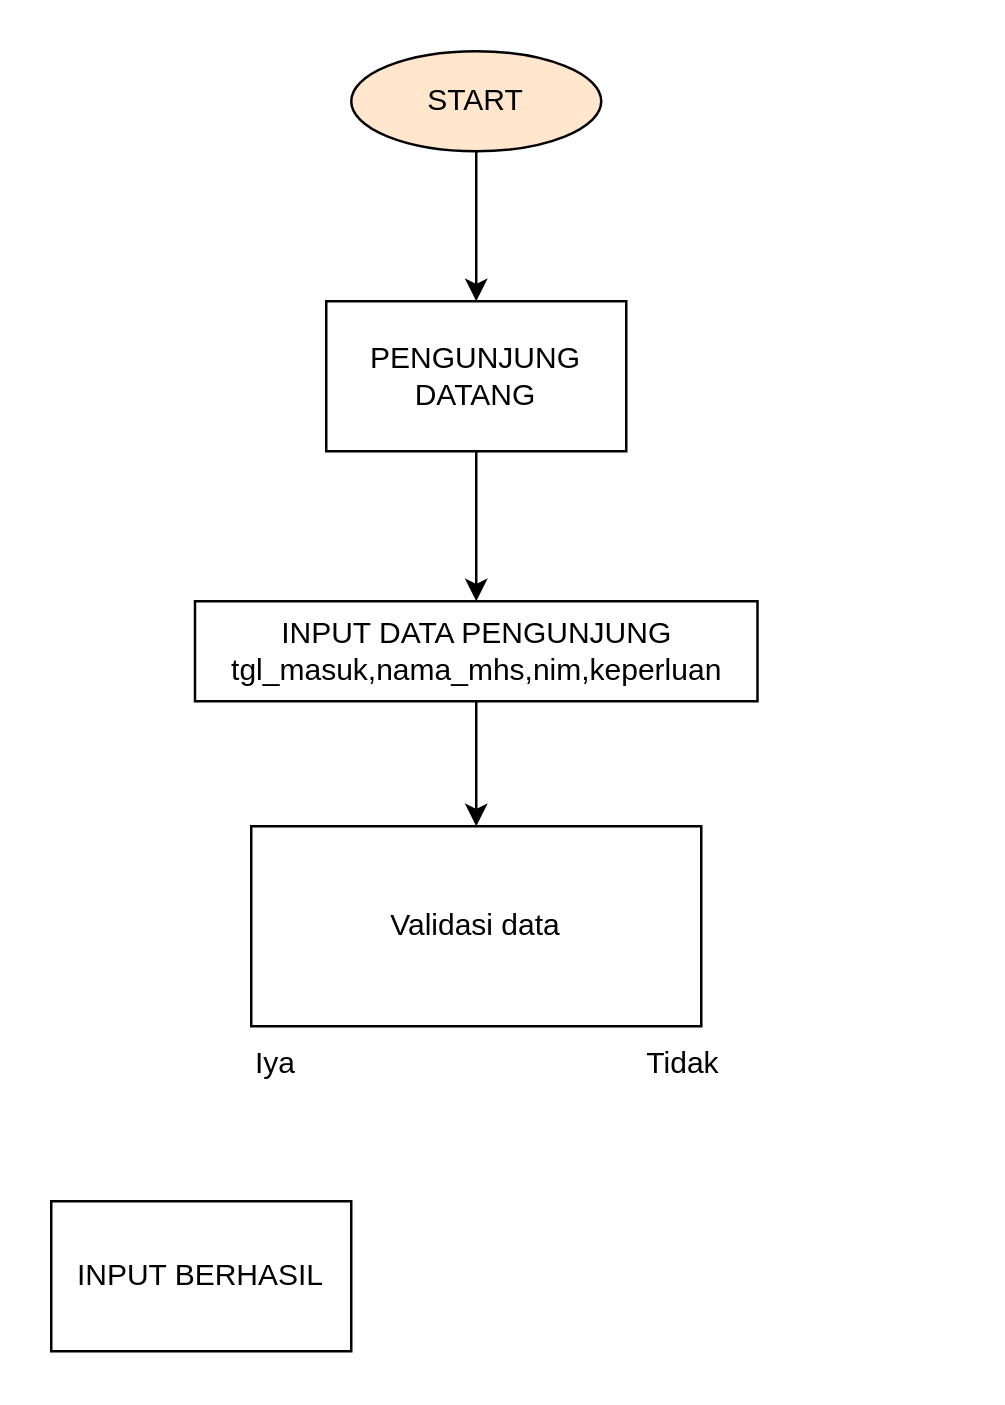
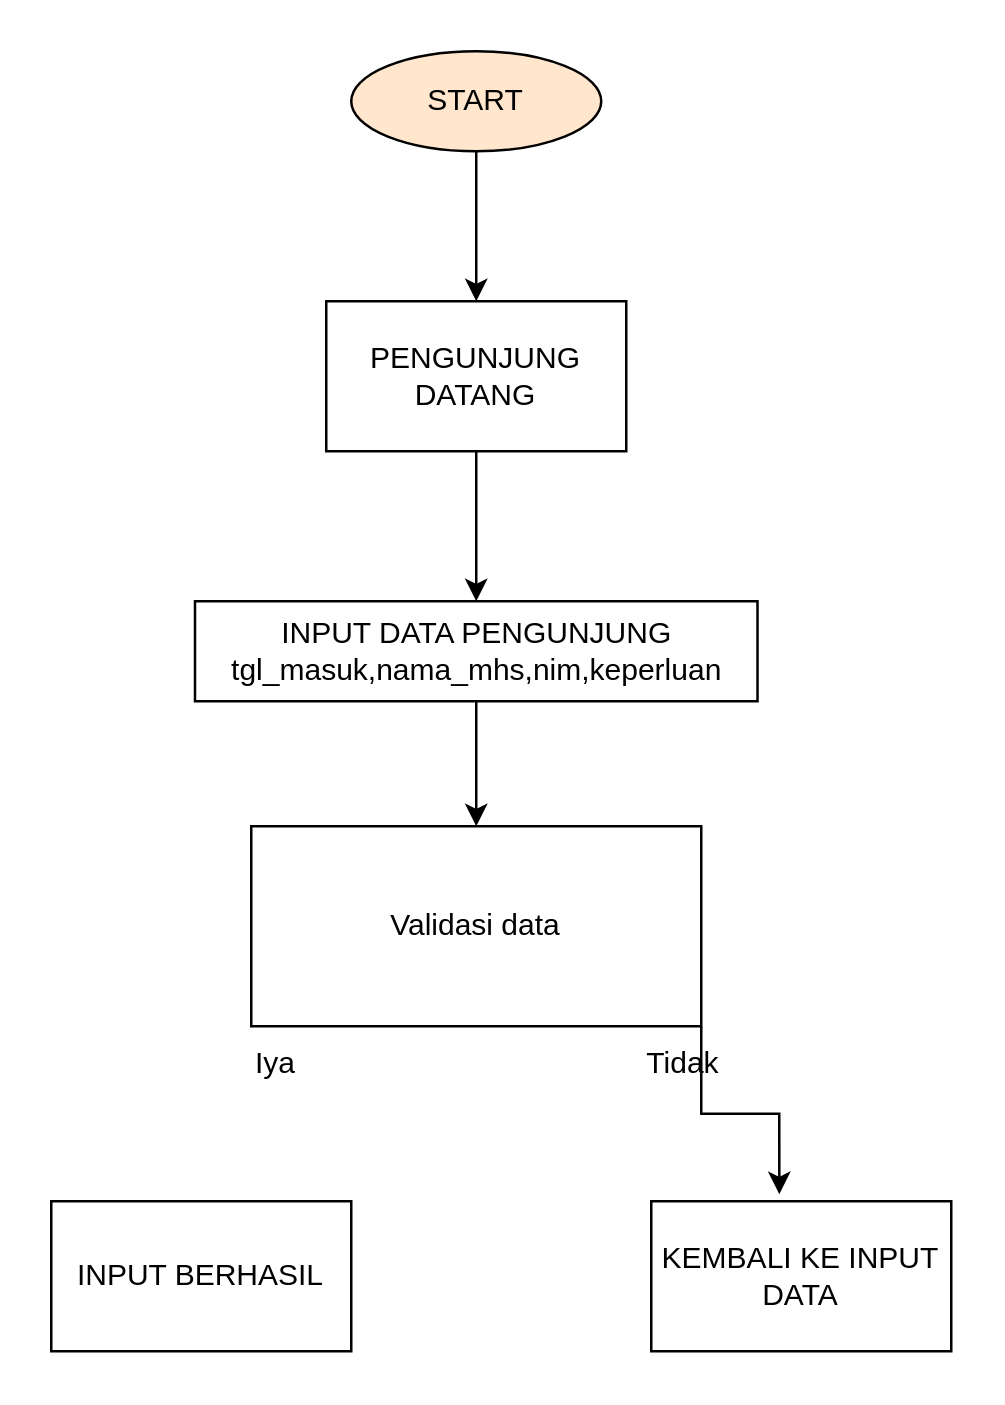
edge "Validasi data" -> "KEMBALI KE INPUT DATA": added
node "KEMBALI KE INPUT DATA": added
